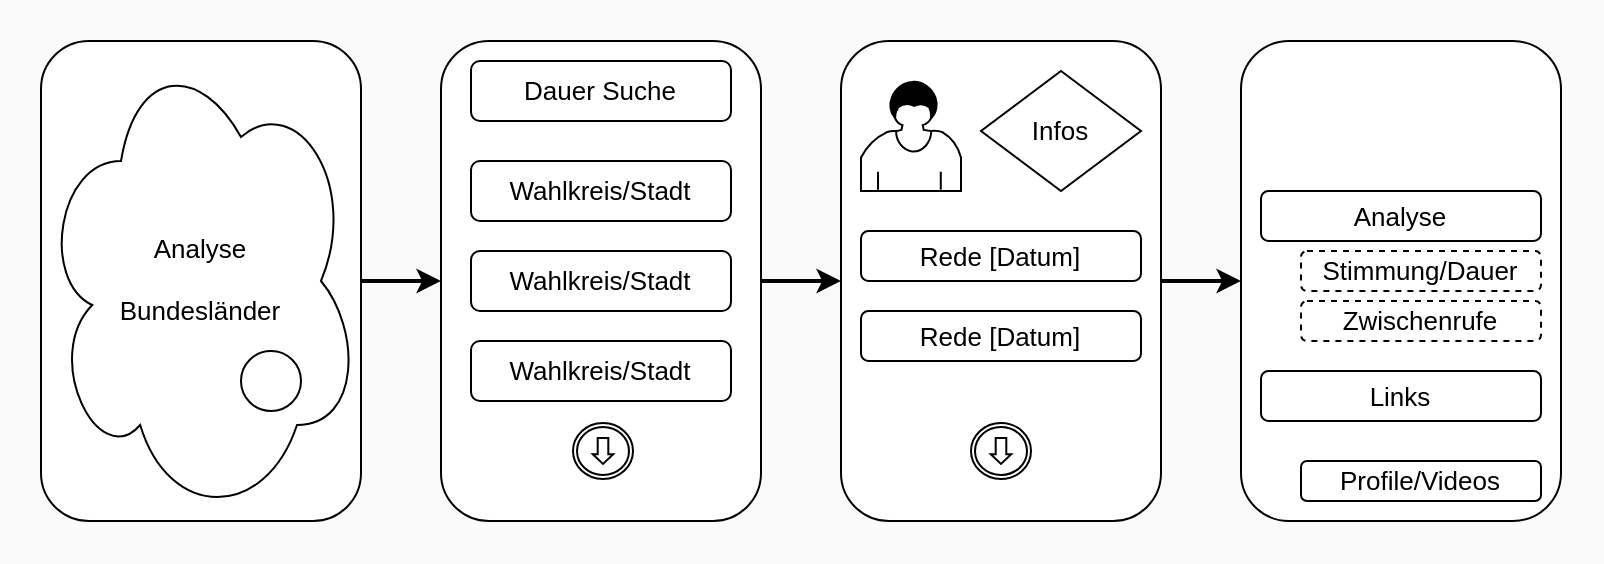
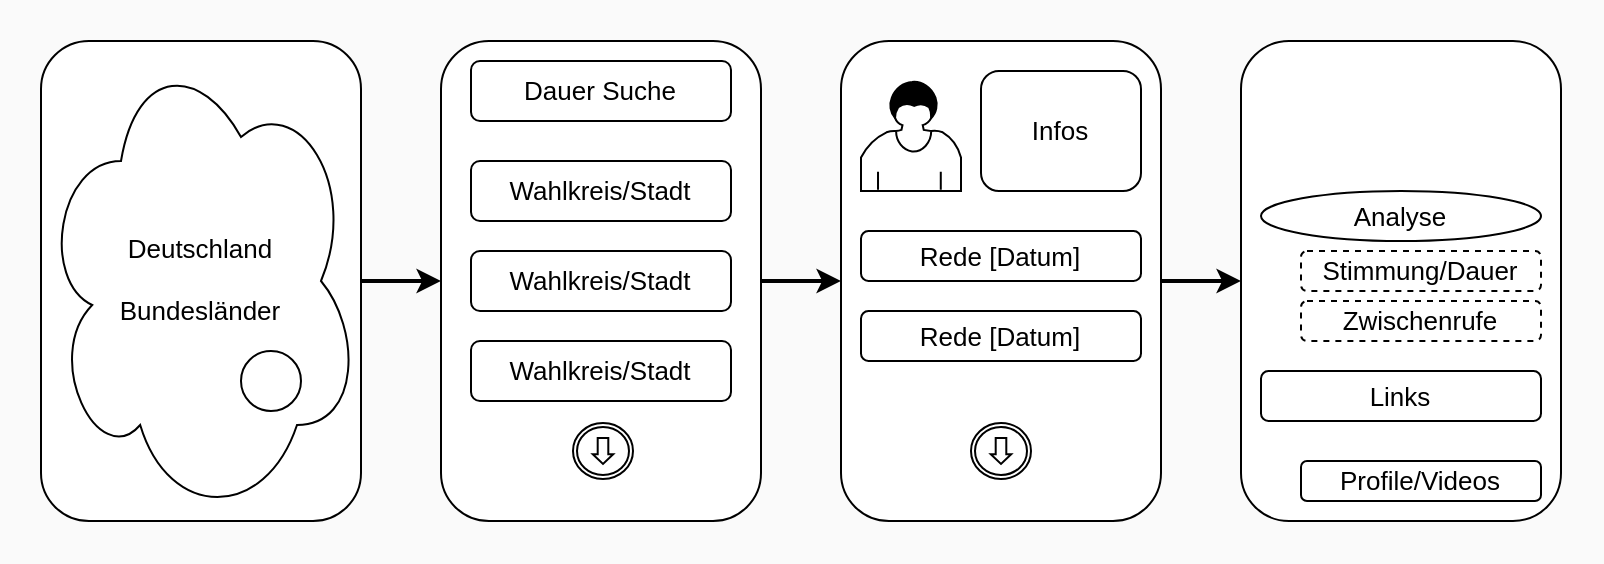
node "Infos": shape diamond -> rounded rectangle
node "Analyse": shape rounded rectangle -> ellipse
node "Analyse Bundesländer": label "Analyse Bundesländer" -> "Deutschland Bundesländer"
